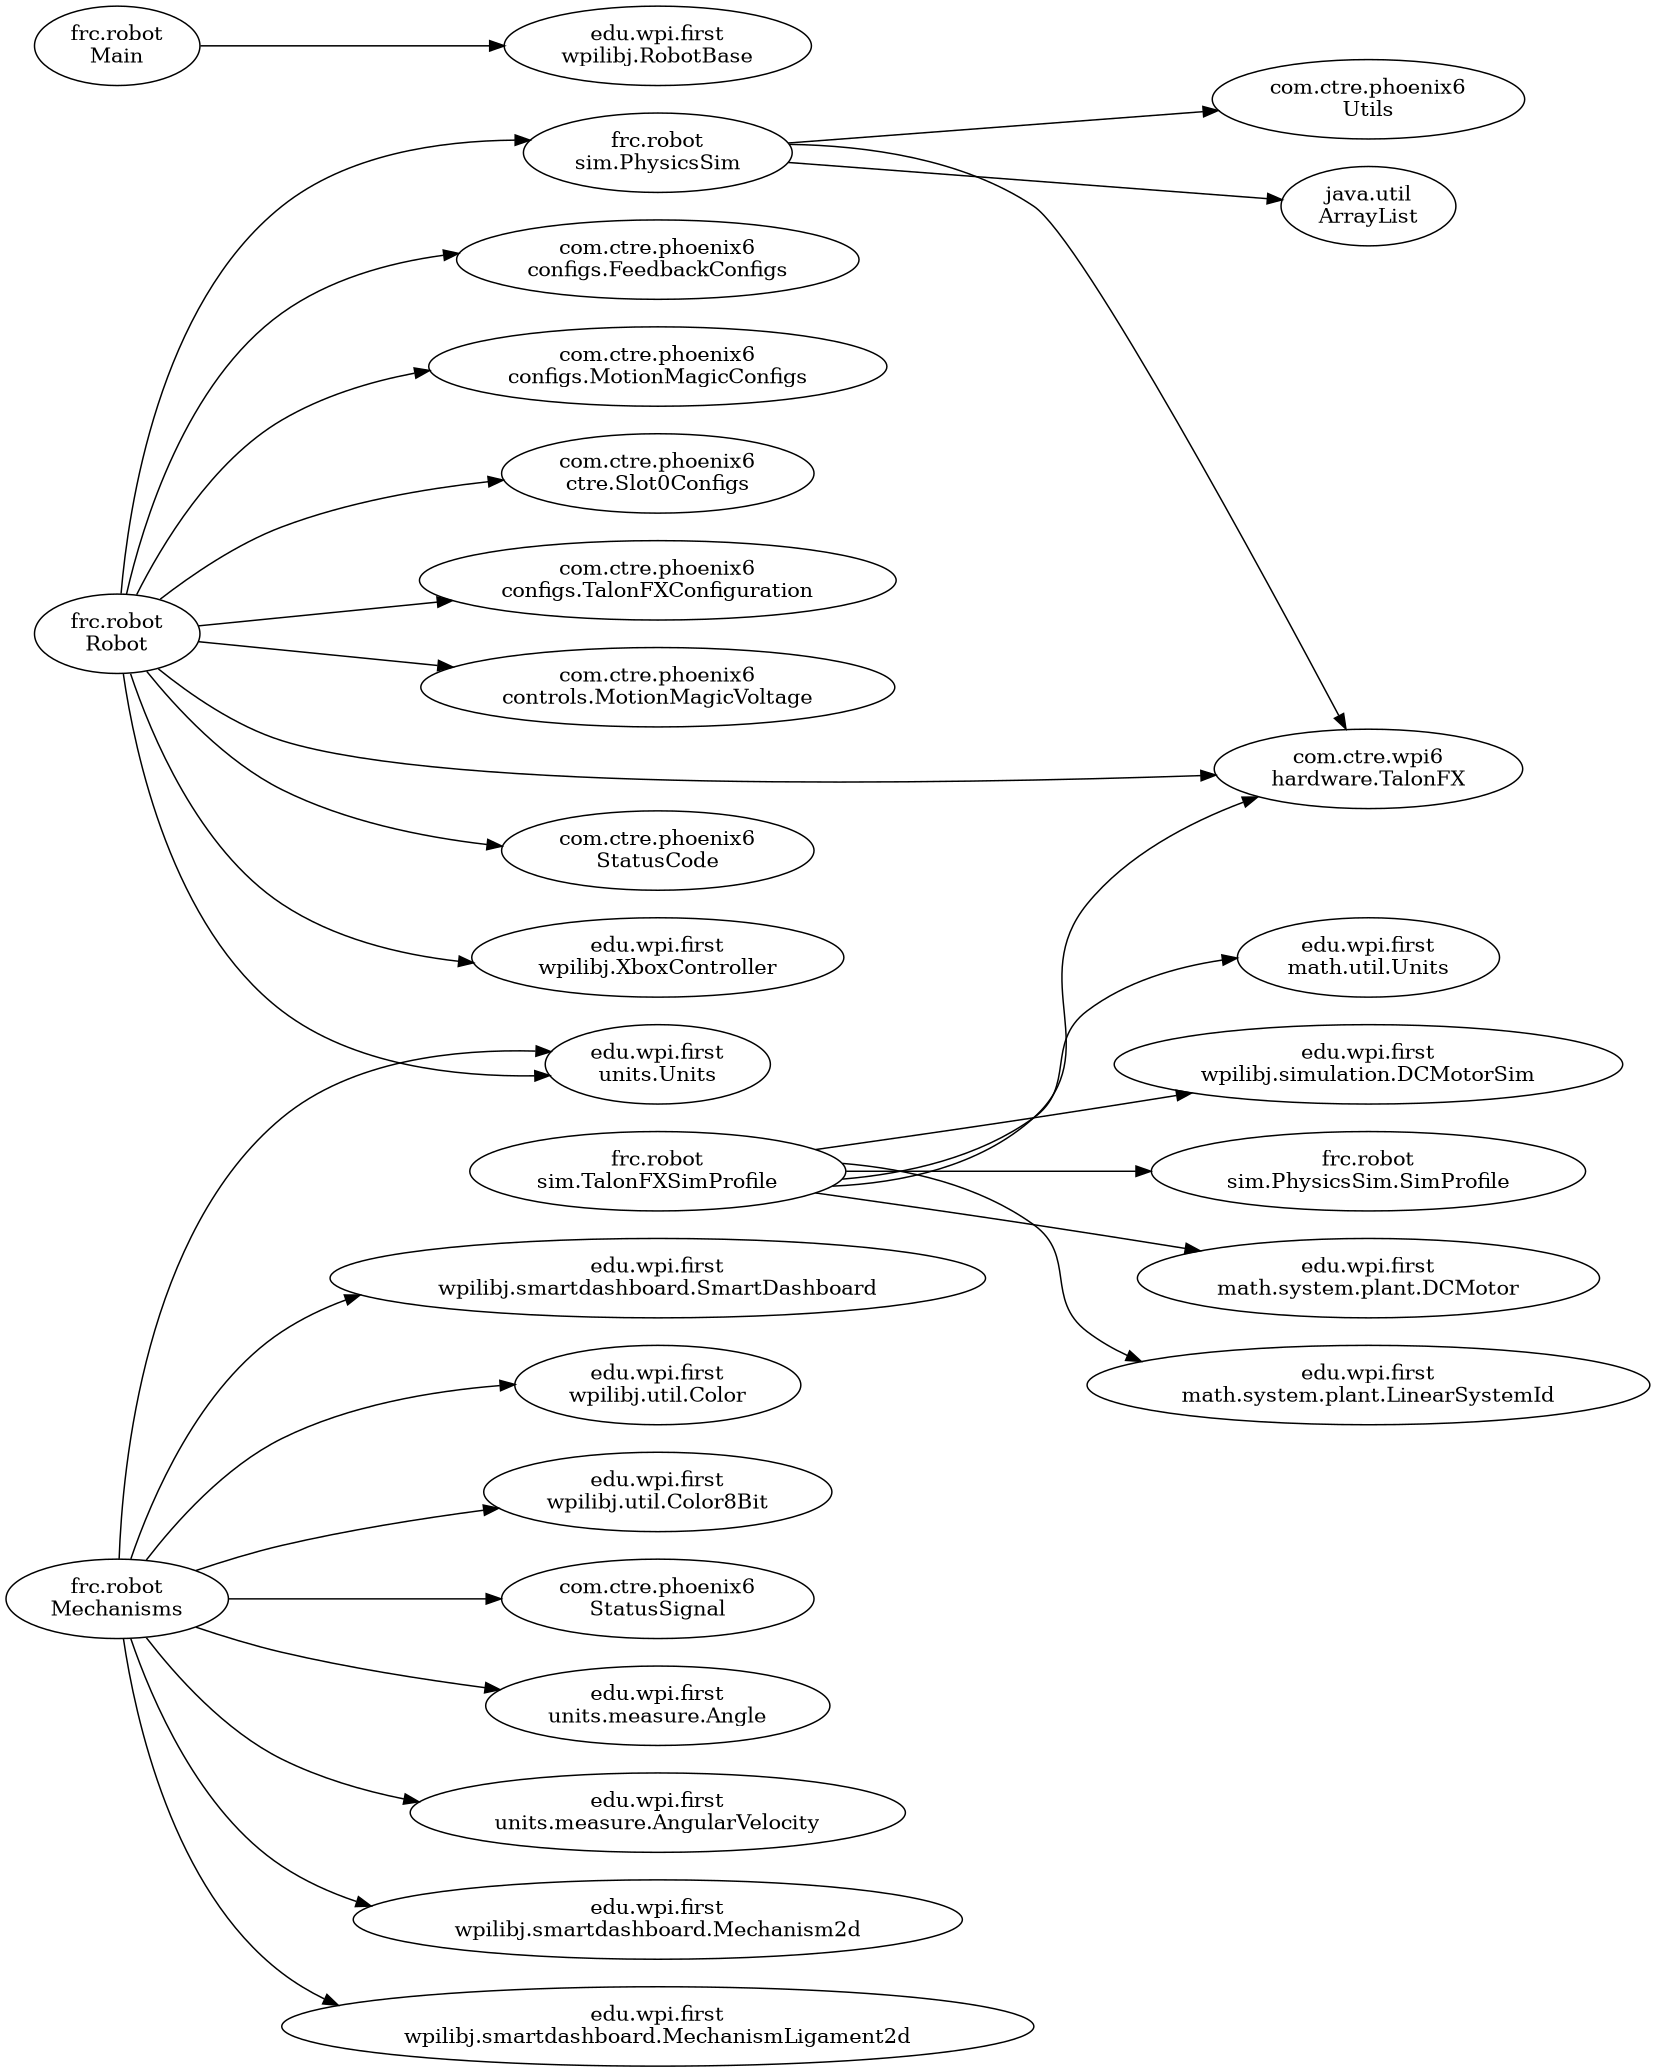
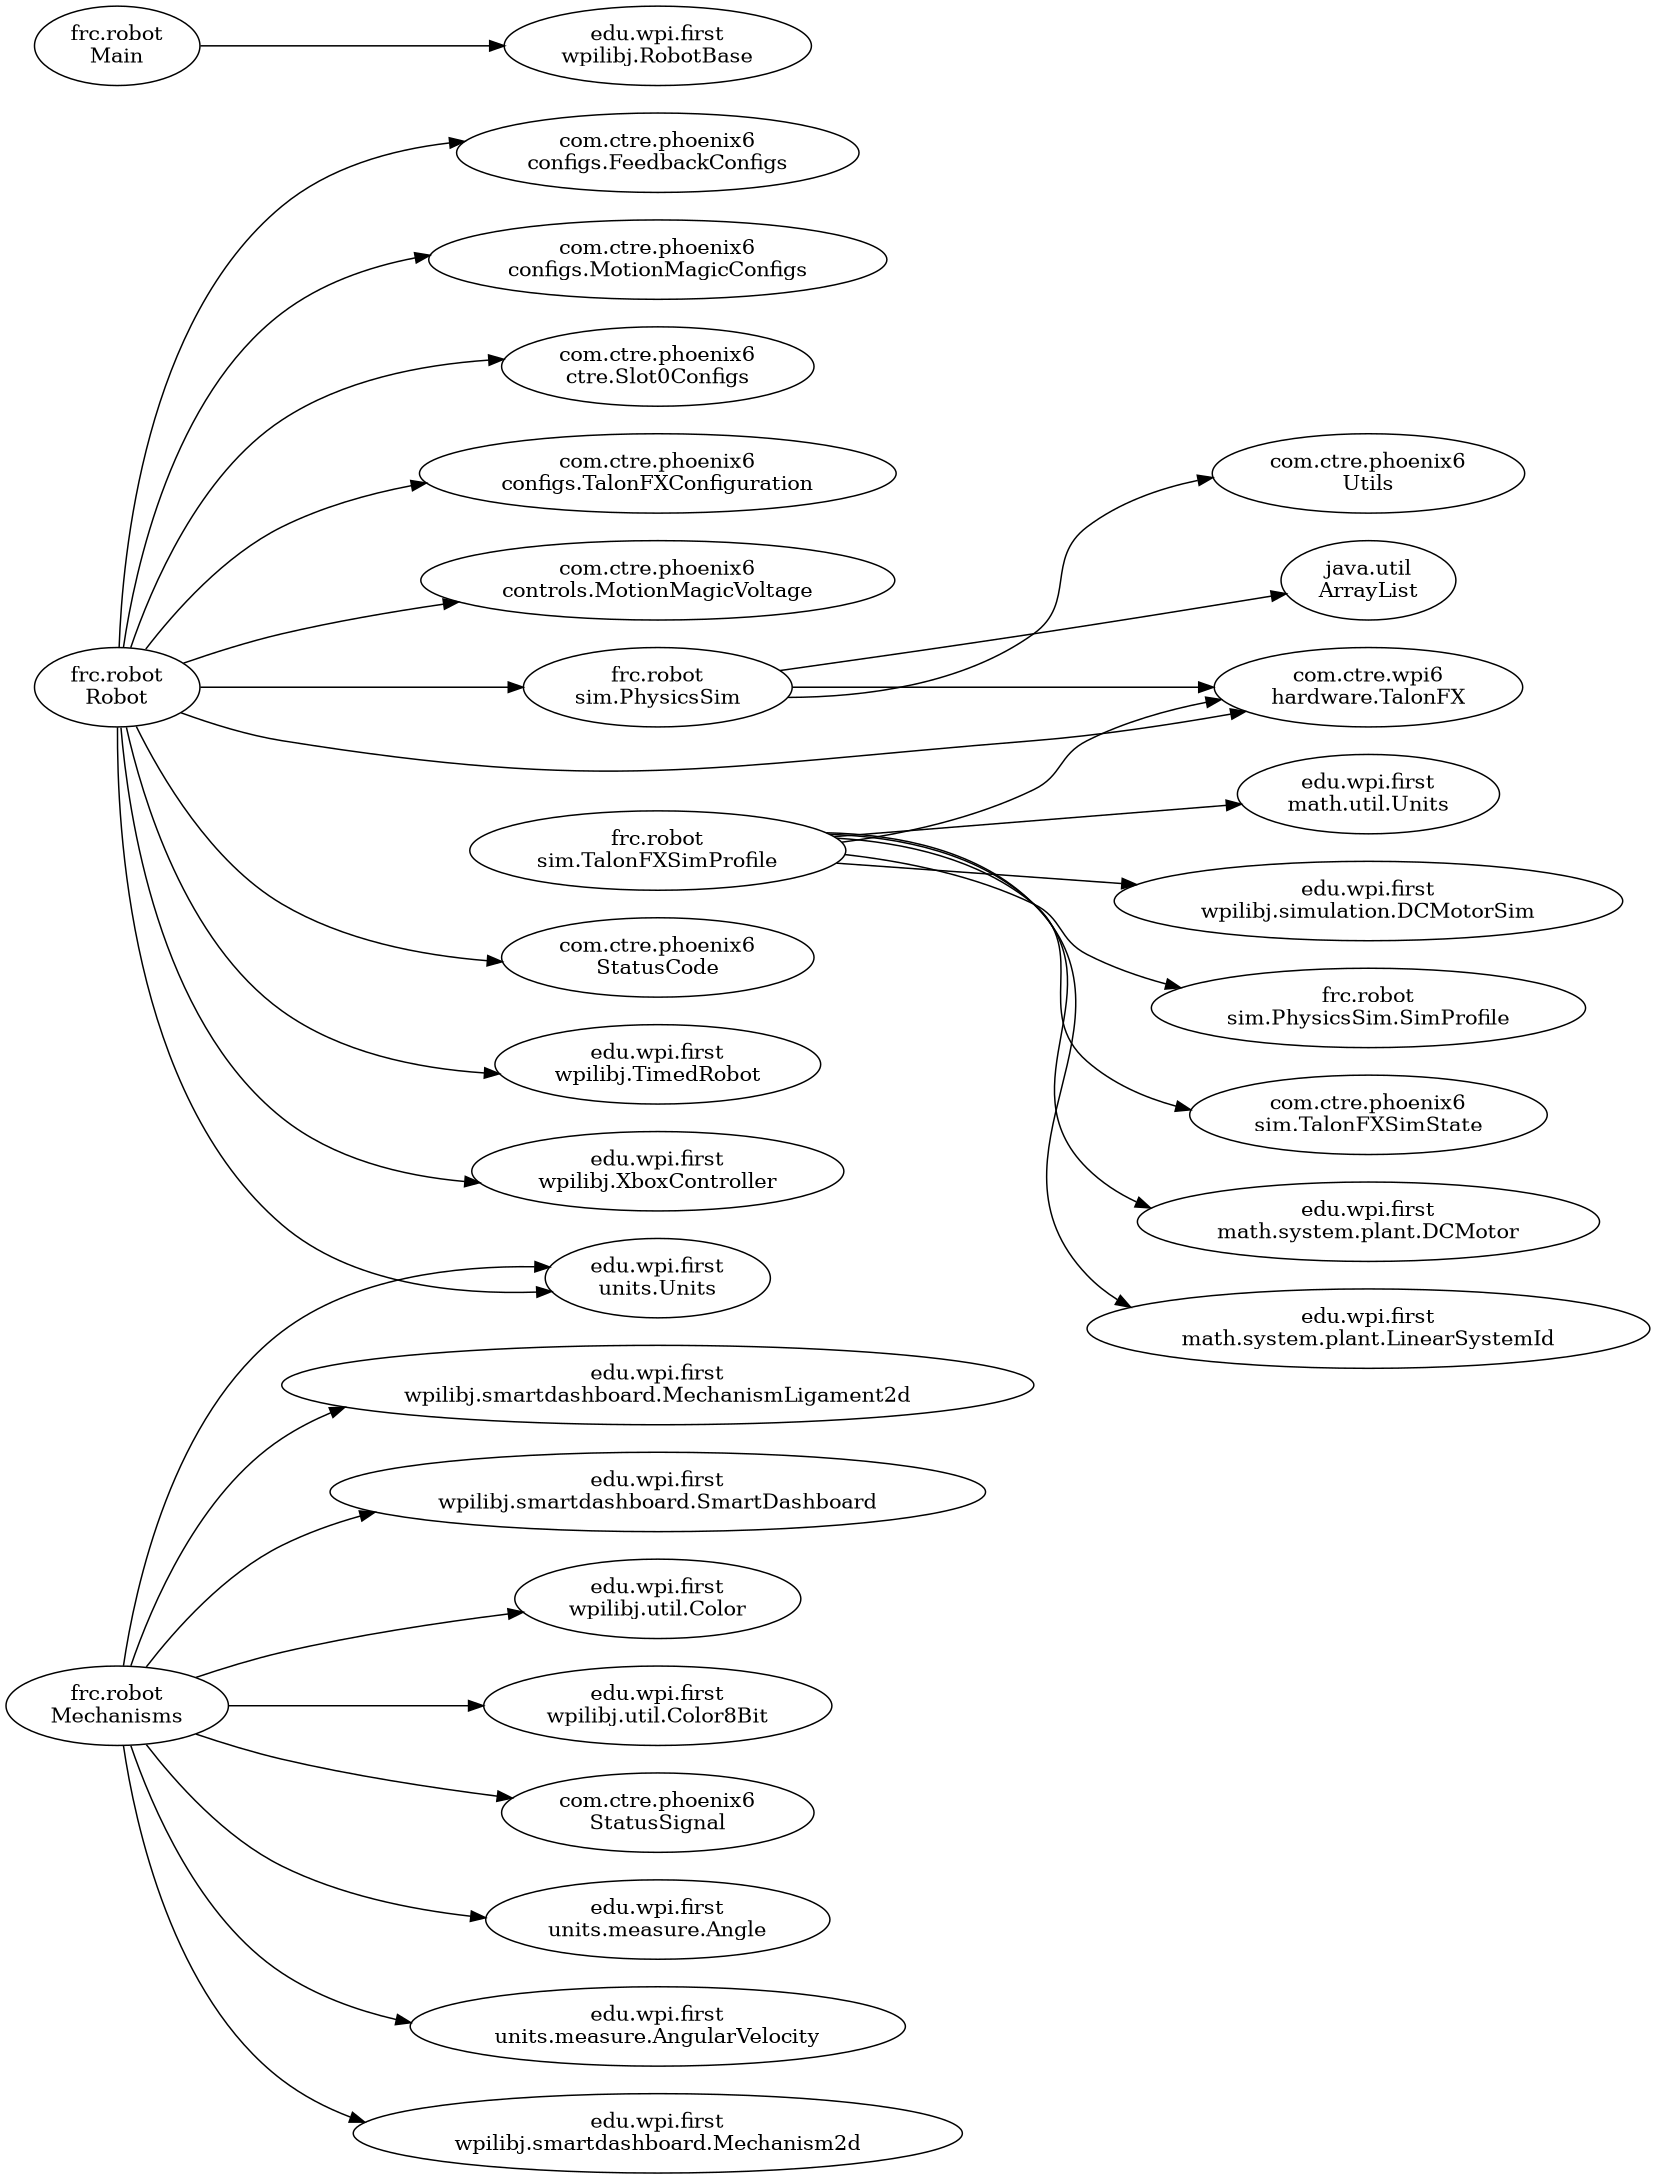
node "edu.wpi.first wpilibj.TimedRobot": added
node "com.ctre.phoenix6 sim.TalonFXSimState": added
